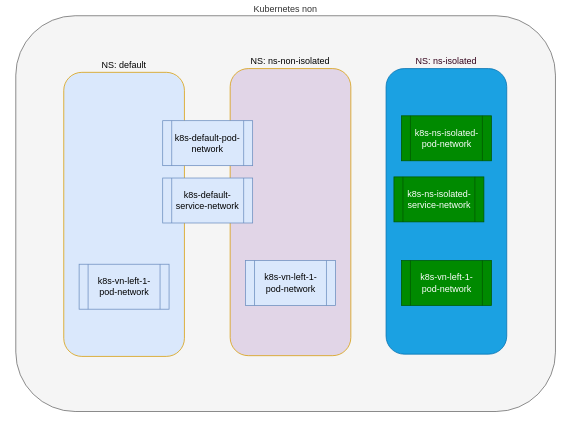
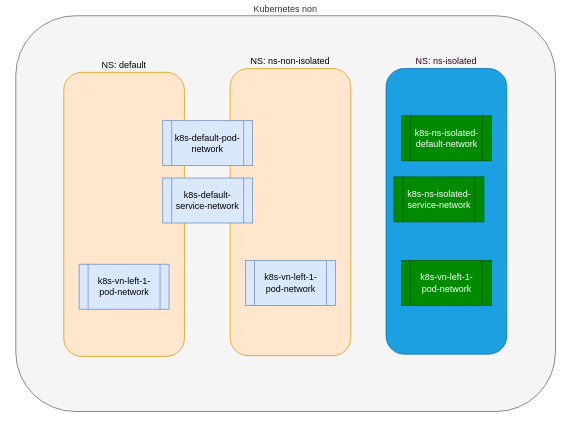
node "k8s-ns-isolated-pod-network": label "k8s-ns-isolated-pod-network" -> "k8s-ns-isolated-default-network"
node "NS: ns-non-isolated": fillcolor #e1d5e7 -> #ffe6cc
node "NS: default": fillcolor #dae8fc -> #ffe6cc
